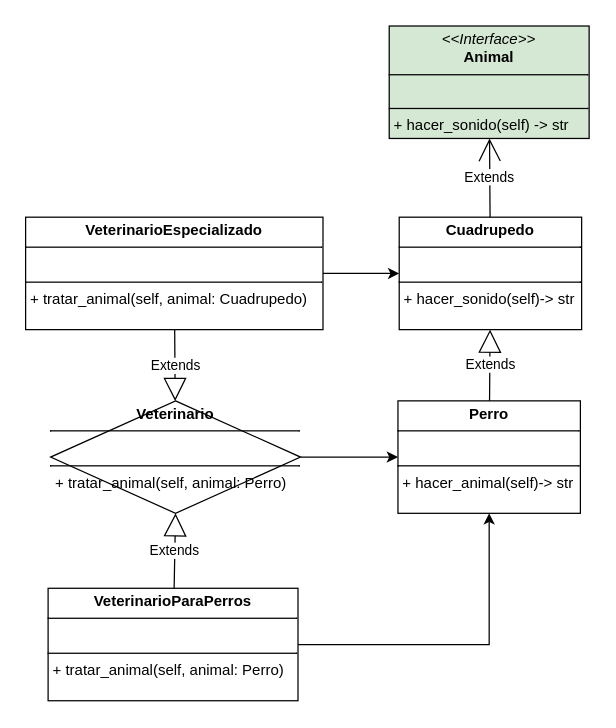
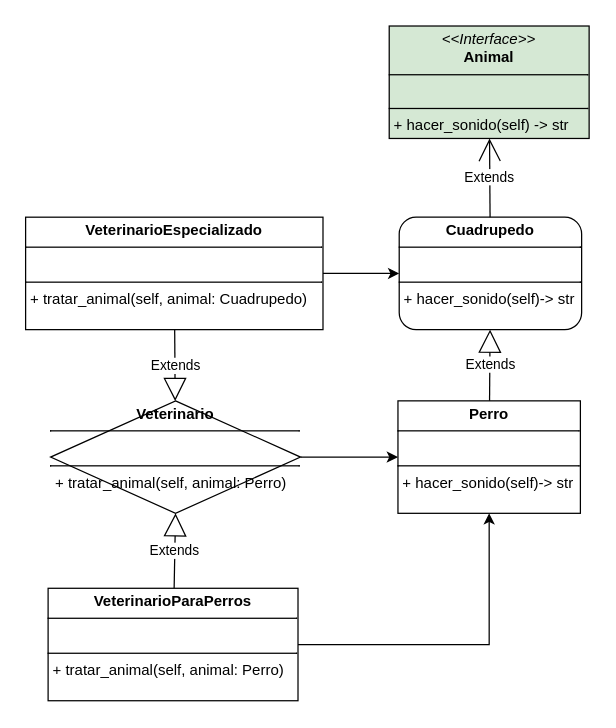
node "Cuadrupedo + hacer_sonido(self)-> str": shape rectangle -> rounded rectangle
node "Perro + hacer_animal(self)-> str": label "Perro + hacer_animal(self)-> str" -> "Perro + hacer_sonido(self)-> str"
